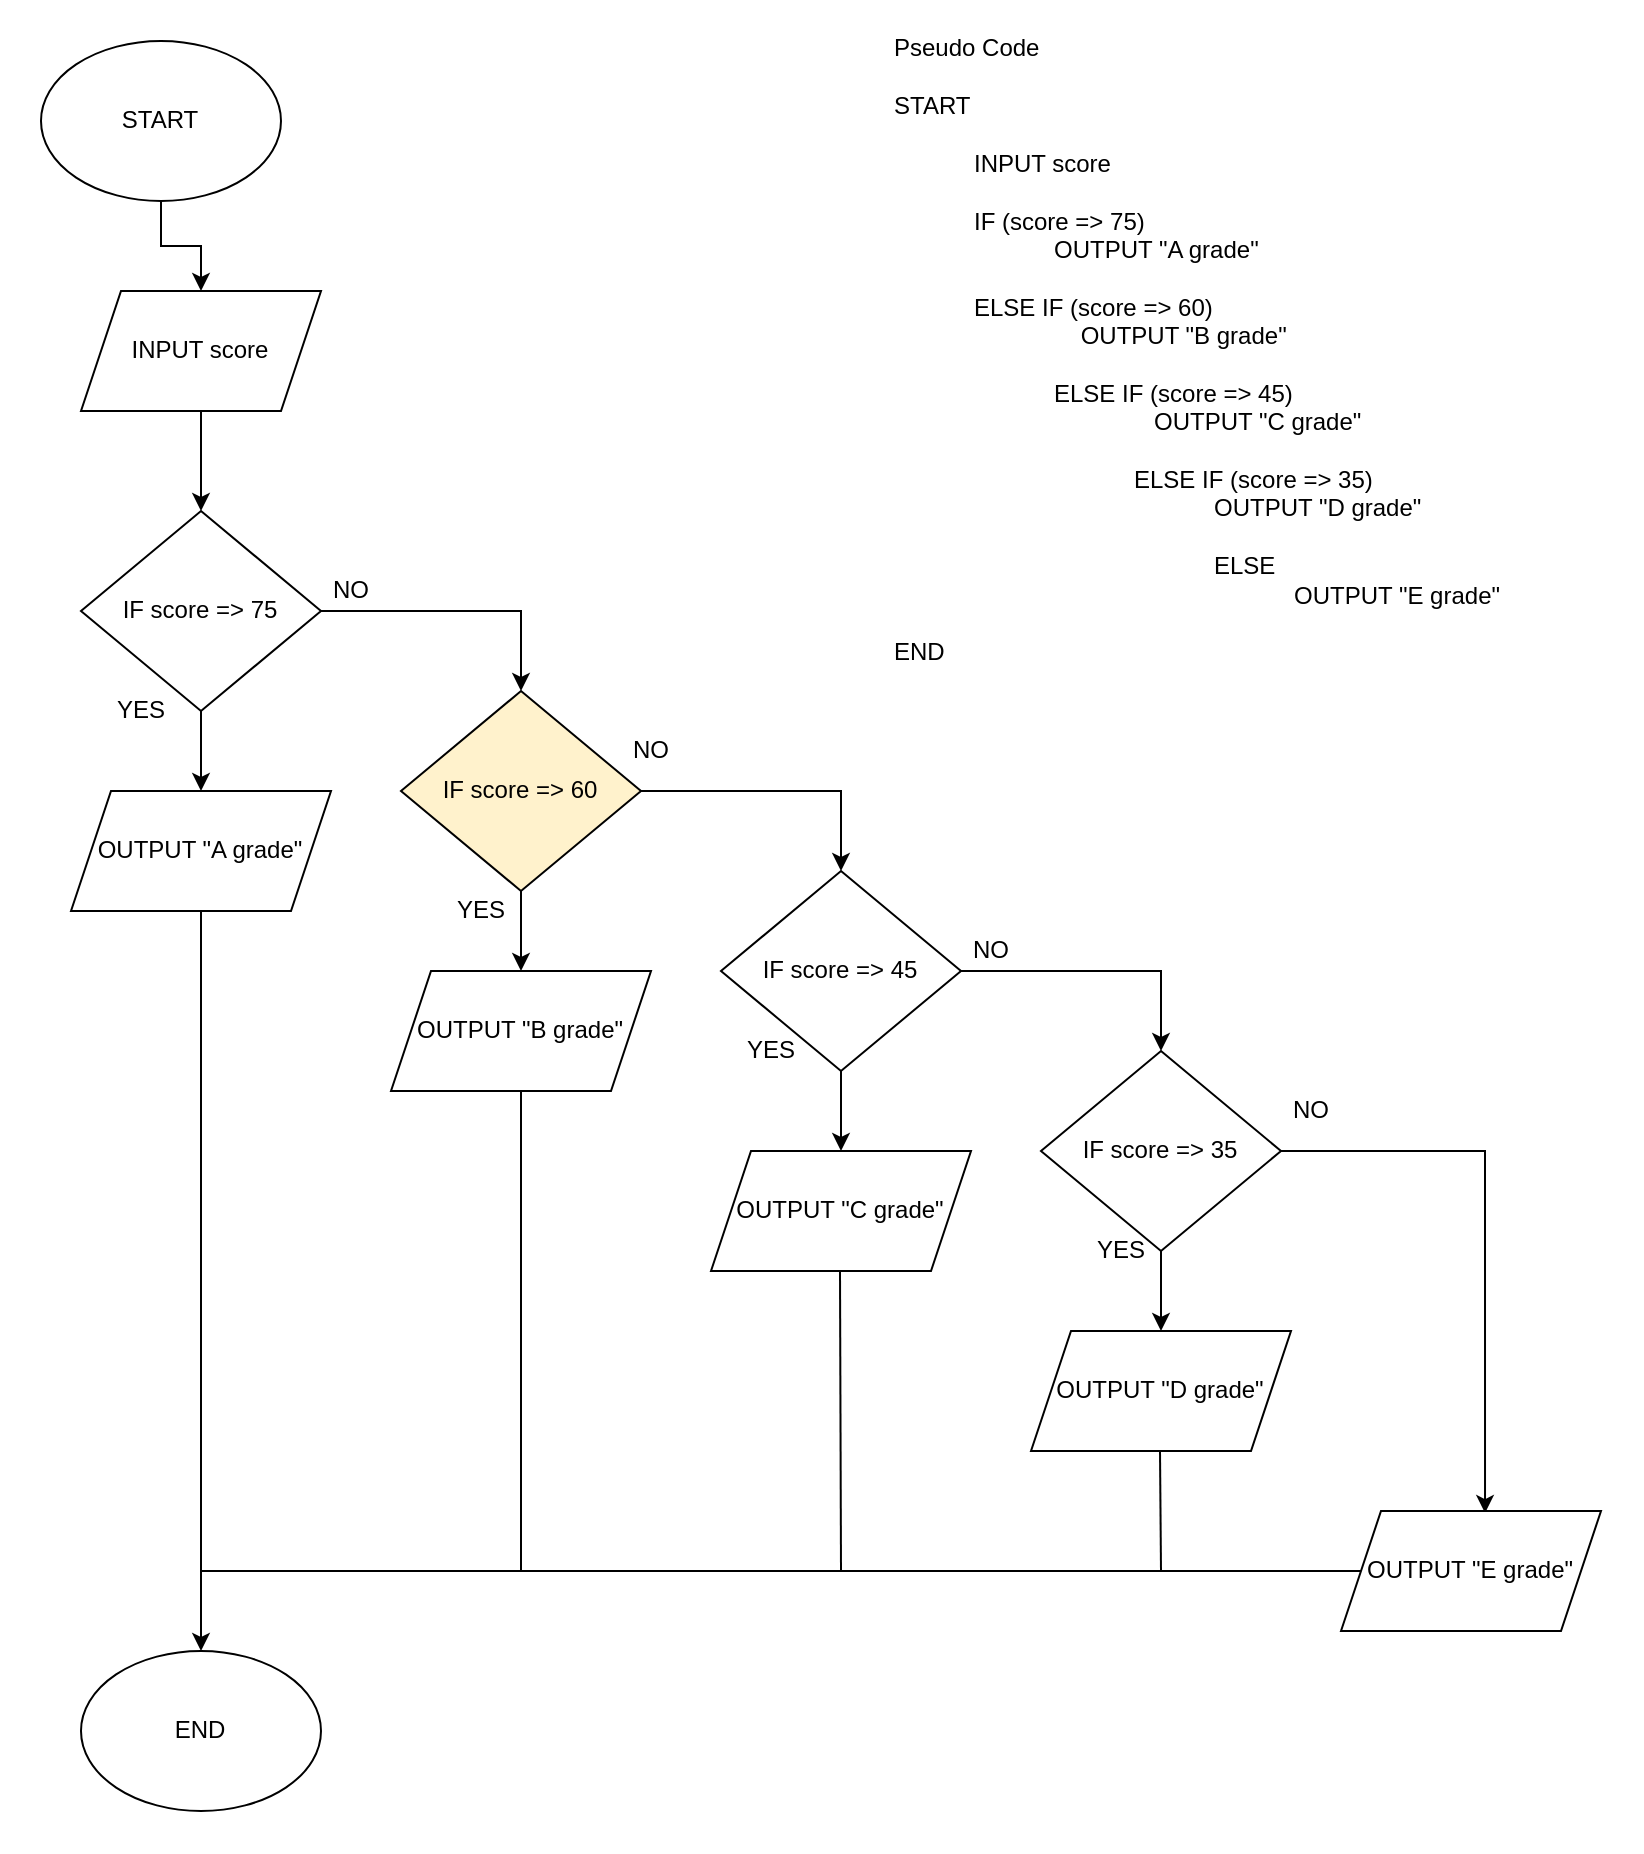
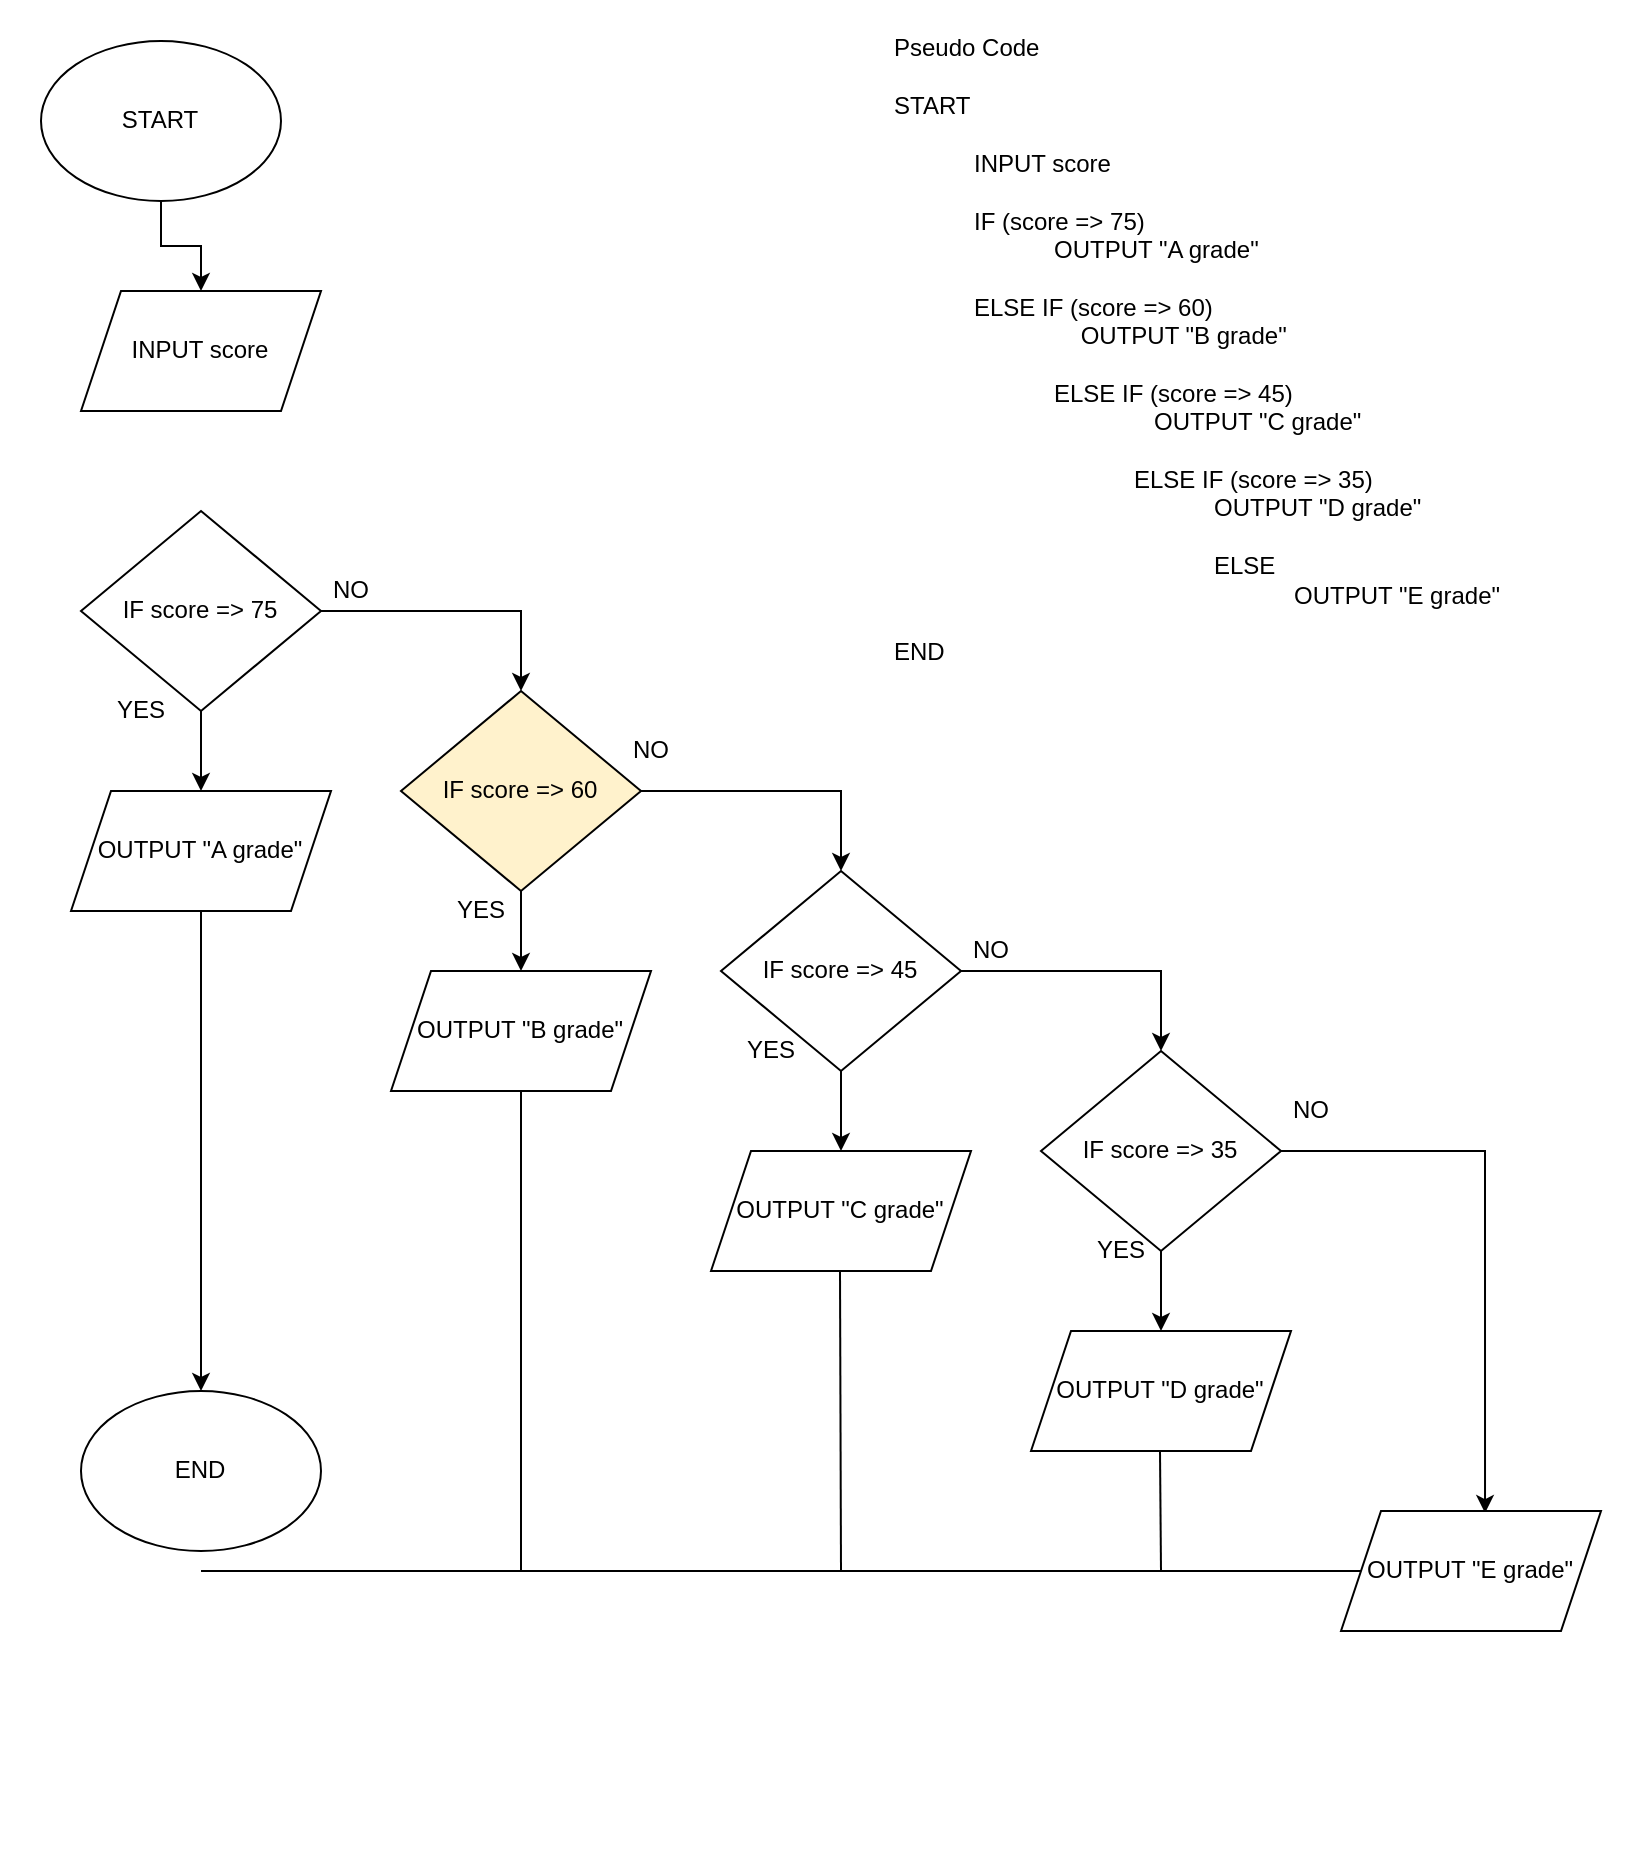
edge "INPUT score" -> "IF score => 75": removed
node "END": moved (201, 1731) -> (201, 1471)
